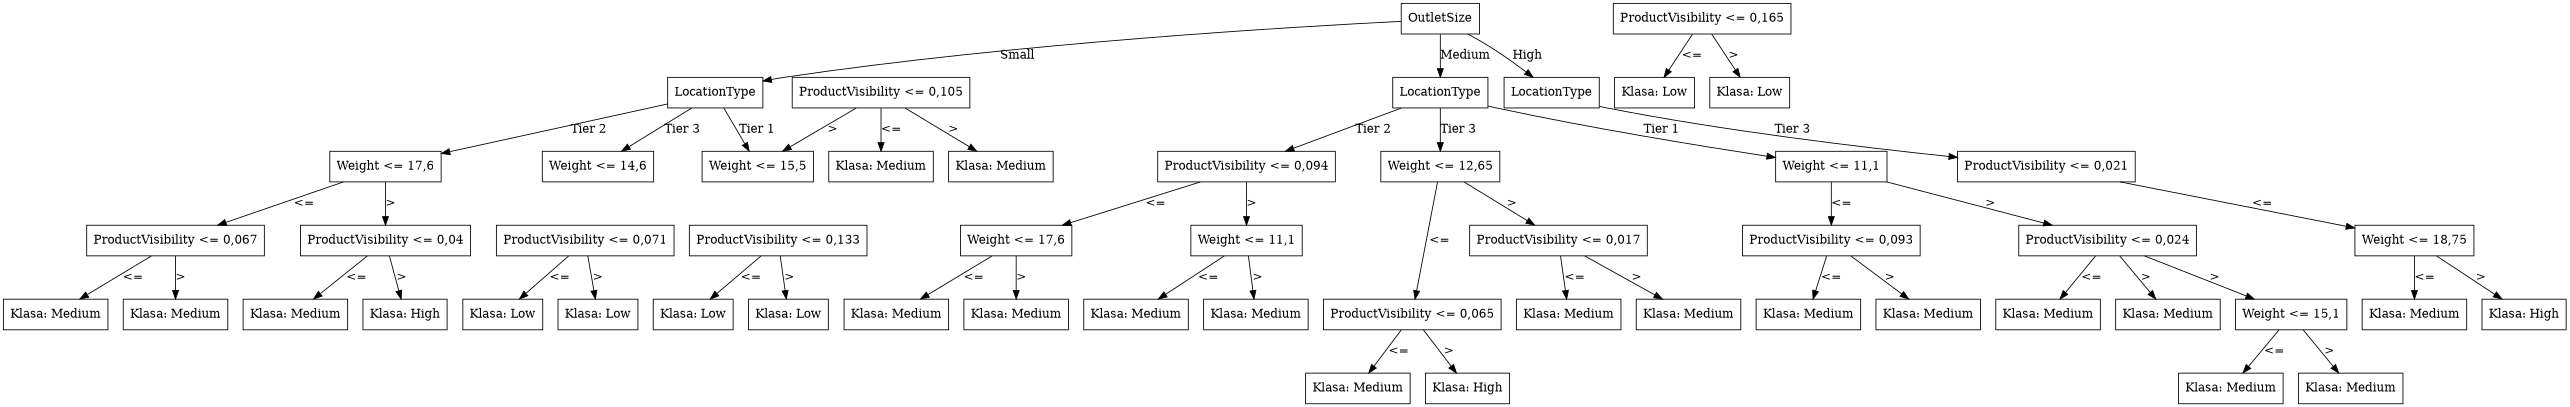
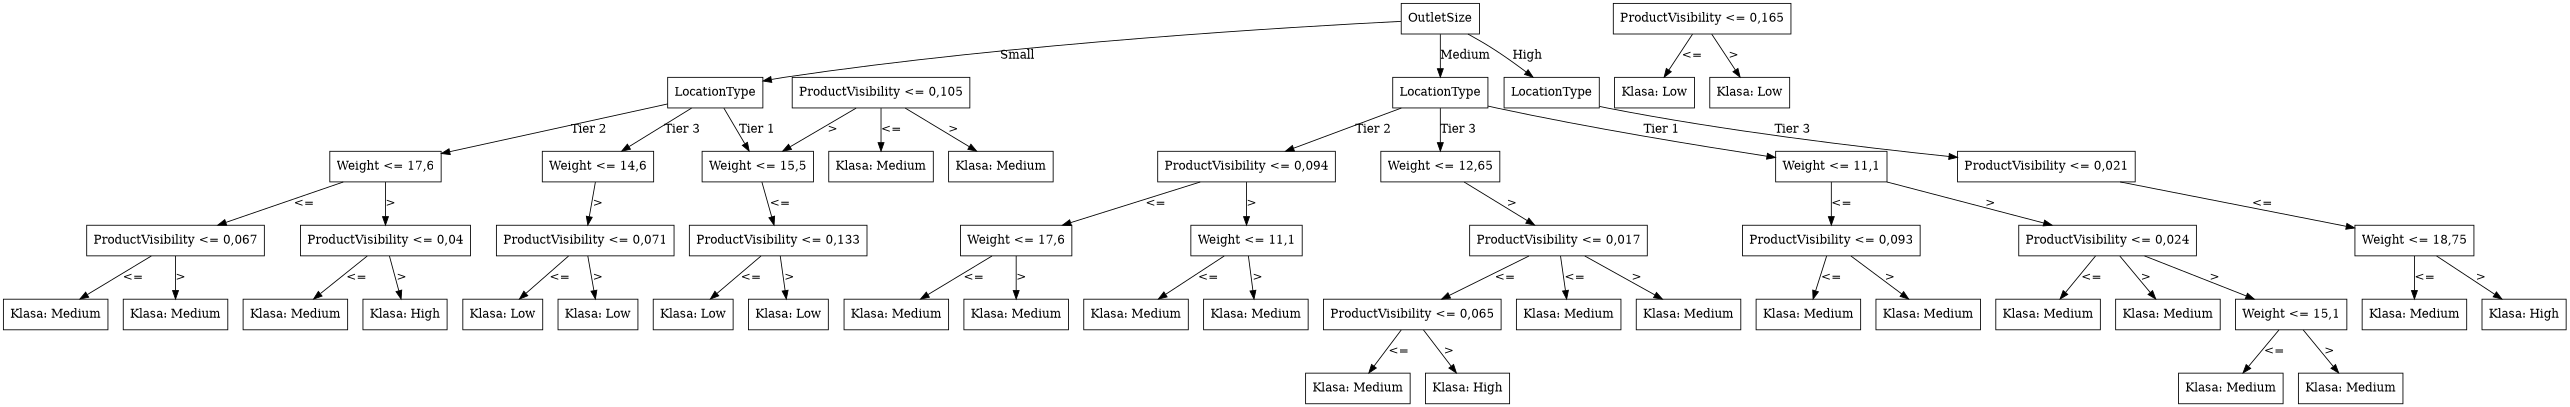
edge "Weight <= 14,6" -> "ProductVisibility <= 0,071": added, label ">"
edge "Weight <= 15,5" -> "ProductVisibility <= 0,133": added, label "<="
edge "Weight <= 12,65" -> "ProductVisibility <= 0,065": now "ProductVisibility <= 0,017" -> "ProductVisibility <= 0,065"
